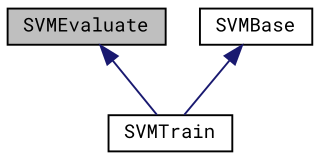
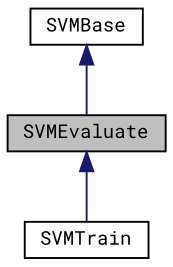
edge "SVMTrain" -> "SVMBase": now "SVMEvaluate" -> "SVMBase"
